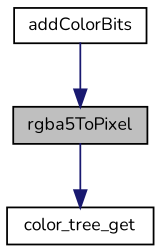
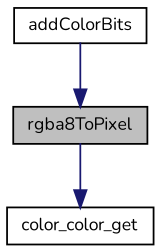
node "rgba5ToPixel": label "rgba5ToPixel" -> "rgba8ToPixel"
node "color_tree_get": label "color_tree_get" -> "color_color_get"
